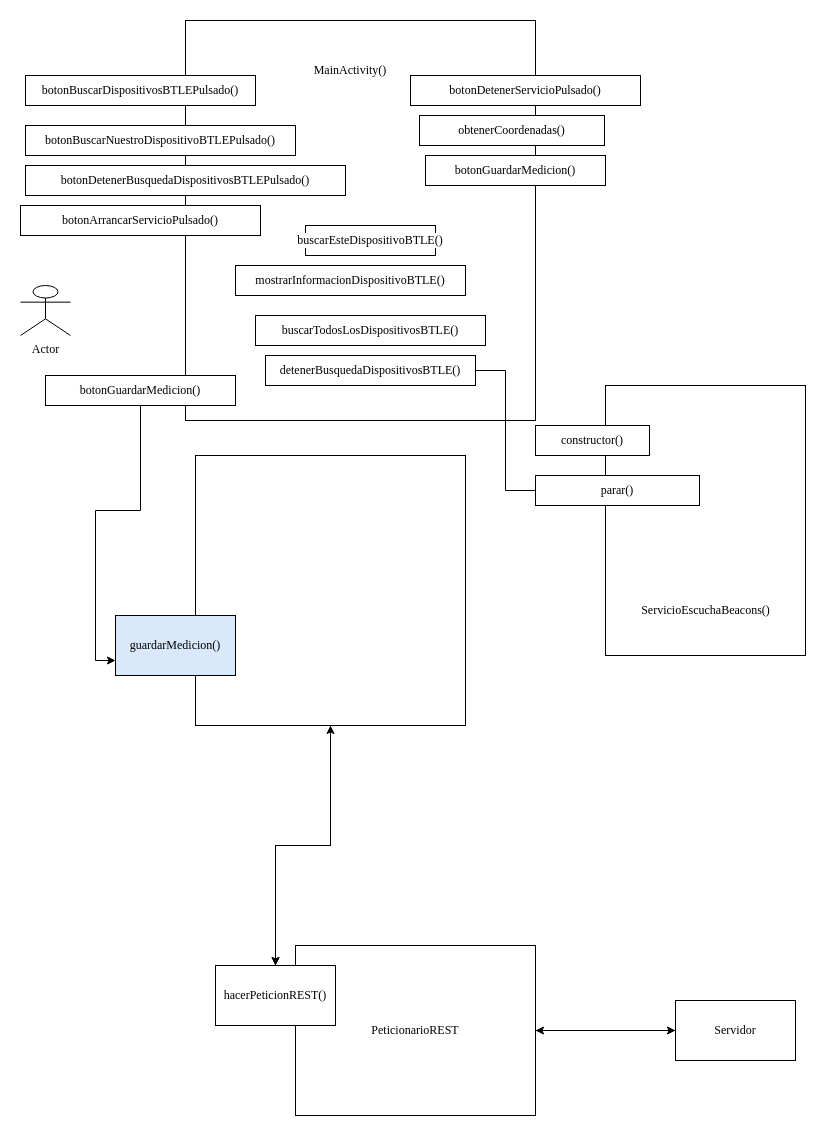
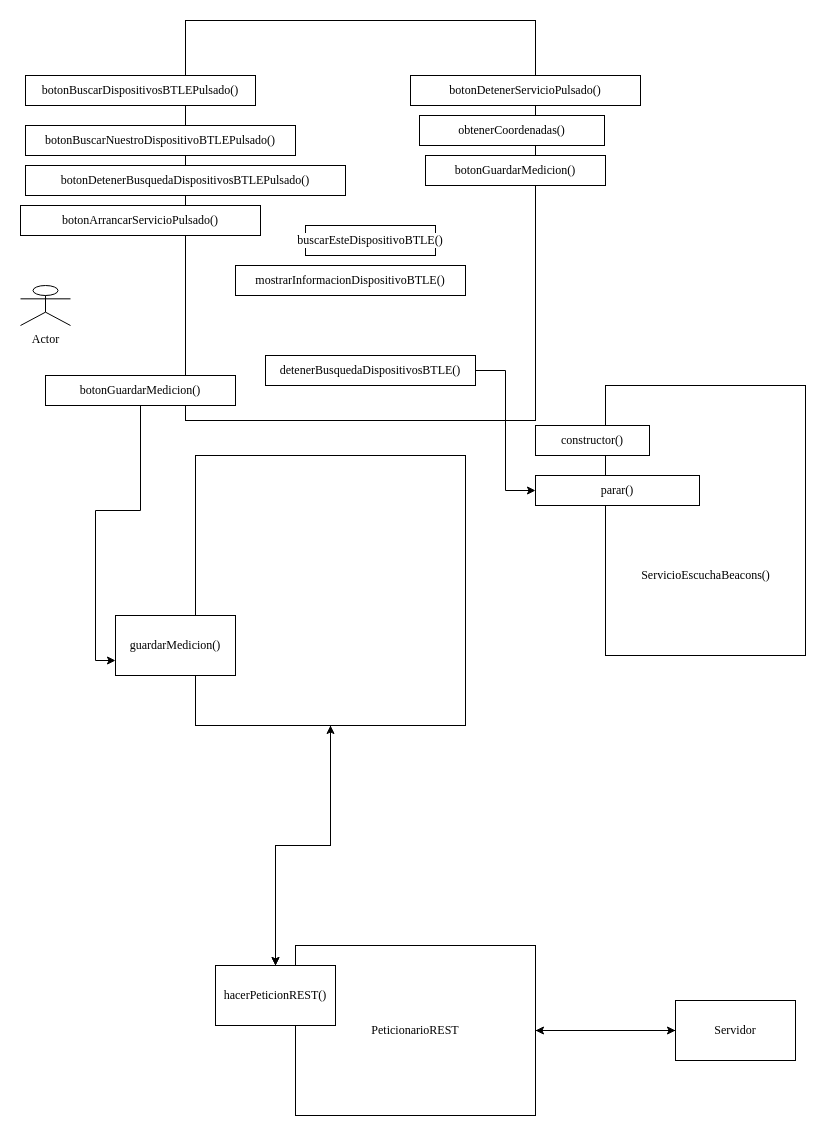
node "MainActivity()": removed
node "Actor": size 50x50 -> 50x40
node "buscarTodosLosDispositivosBTLE()": removed
edge "detenerBusquedaDispositivosBTLE()" -- "parar()": arrowhead none -> classic
node "ServicioEscuchaBeacons()": moved (706, 611) -> (706, 576)
node "guardarMedicion()": fillcolor #dae8fc -> #ffffff
